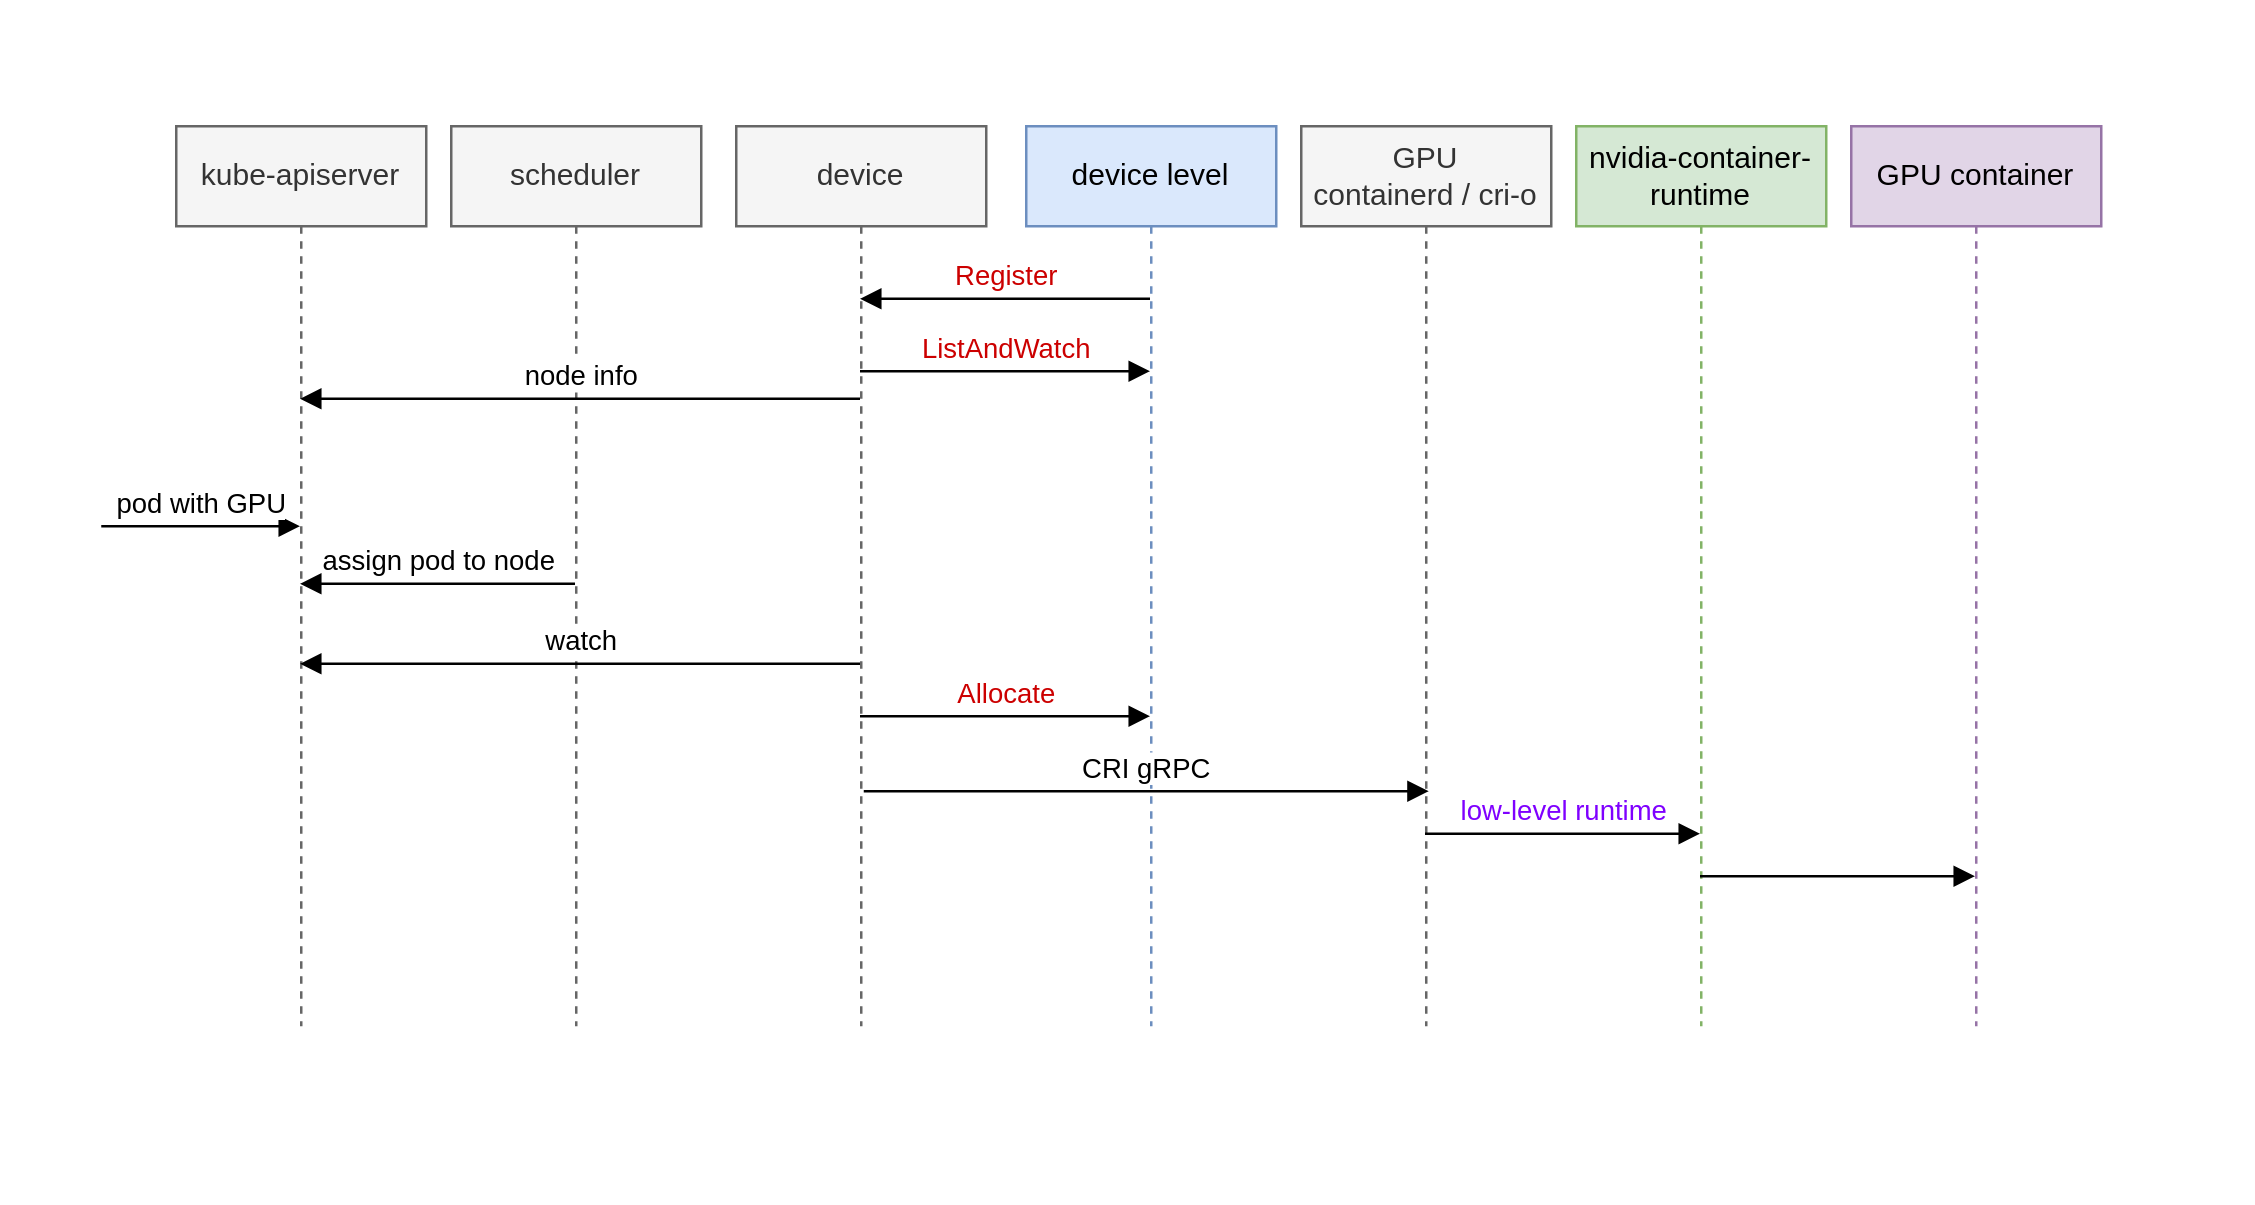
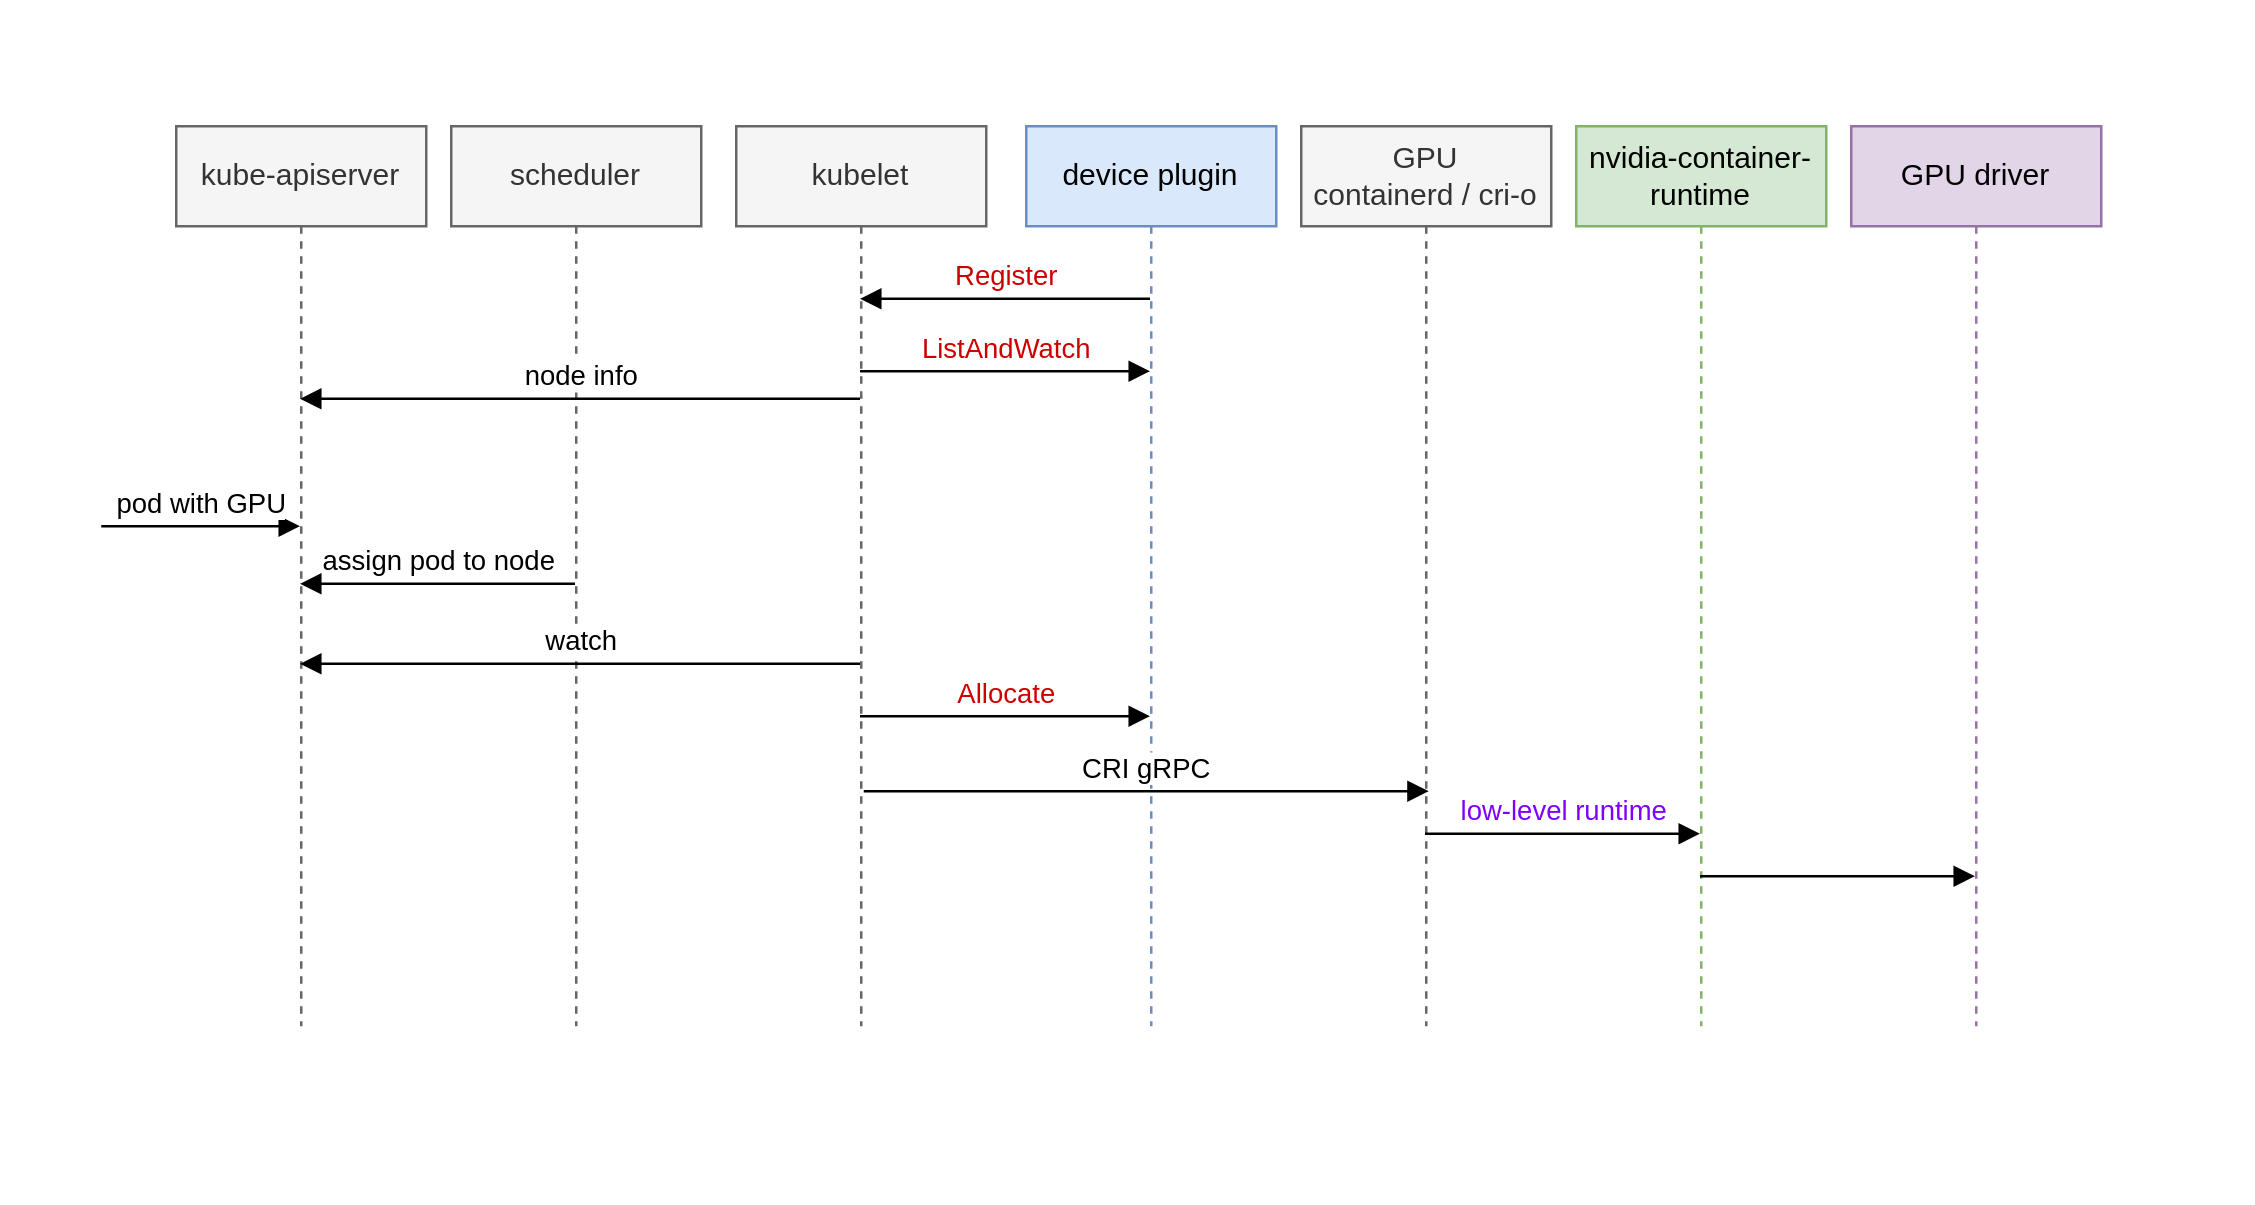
node "device": label "device" -> "kubelet"
node "device level": label "device level" -> "device plugin"
node "GPU container": label "GPU container" -> "GPU driver"
